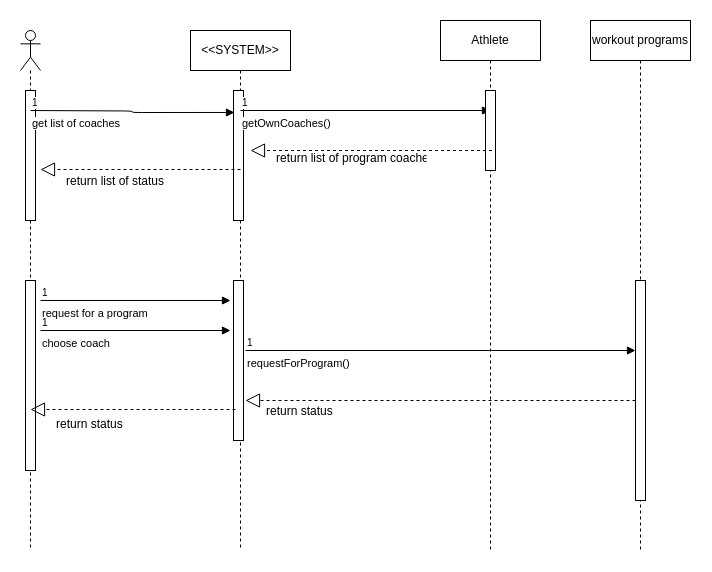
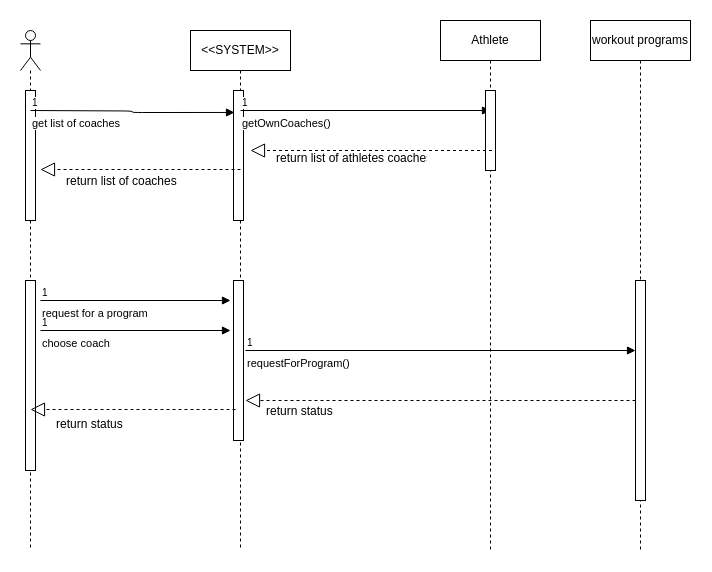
node "return list of program coaches": label "return list of program coaches" -> "return list of athletes coaches"
node "return list of status": label "return list of status" -> "return list of coaches"
